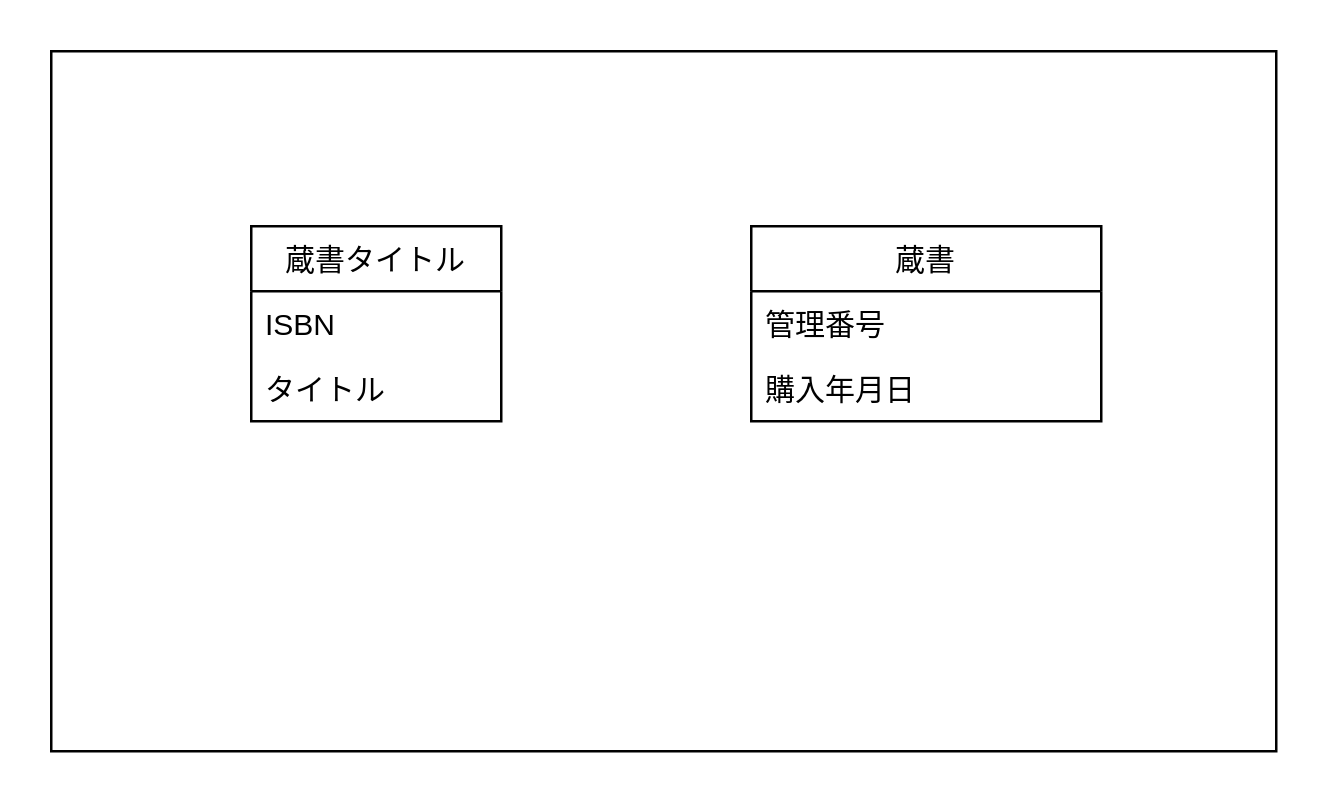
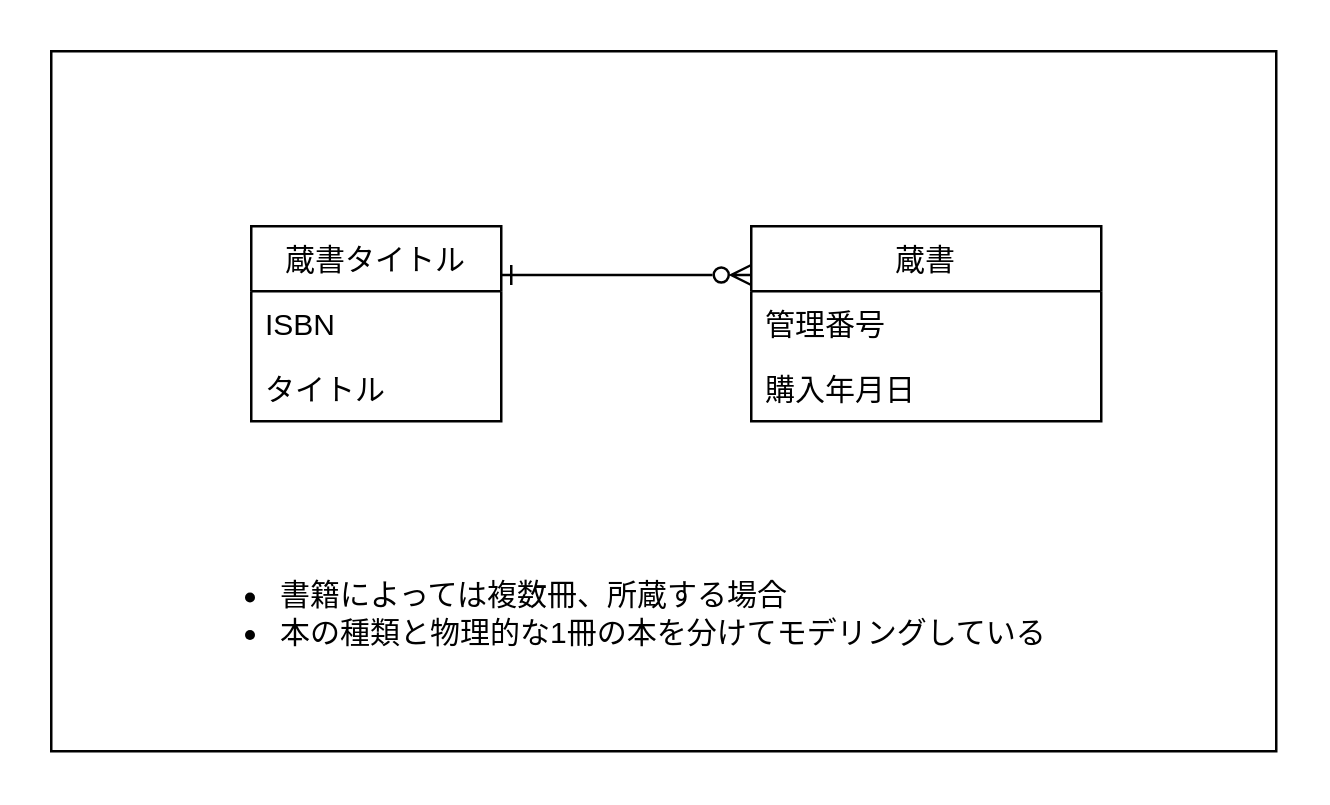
edge "蔵書タイトル" -- "蔵書": added
node "書籍によっては複数冊、所蔵する場合 本の種類と物理的な1冊の本を分けてモデリングしている": added
